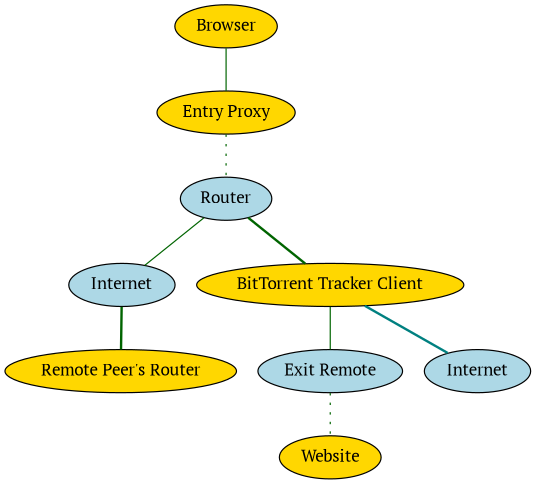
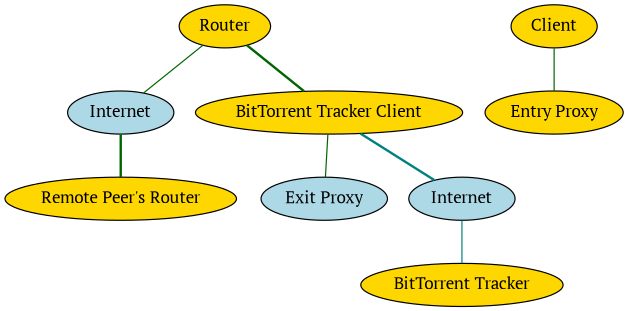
node "Browser": label "Browser" -> "Client"
edge "Entry Proxy" -- "Router": removed
node "Router": fillcolor lightblue -> gold
node "BitTorrent Tracker": added
node "Exit Remote": label "Exit Remote" -> "Exit Proxy"
node "Website": removed
